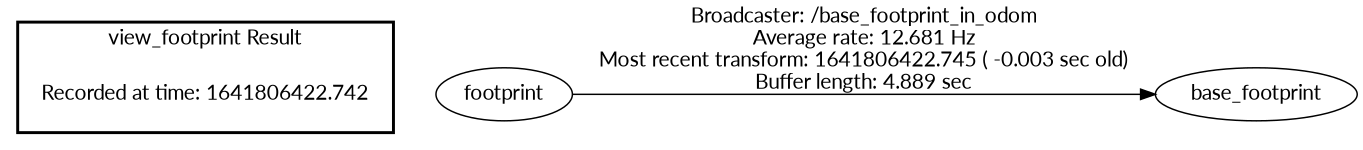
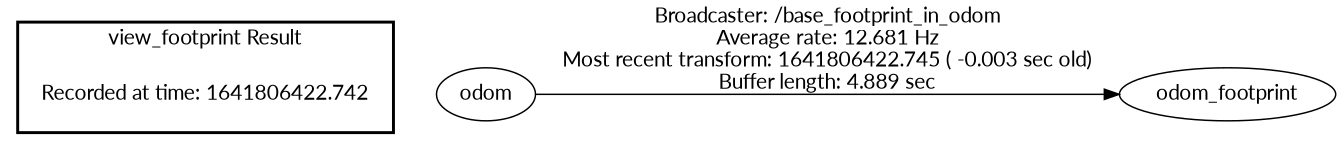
node "footprint": label "footprint" -> "odom"
node "base_footprint": label "base_footprint" -> "odom_footprint"
